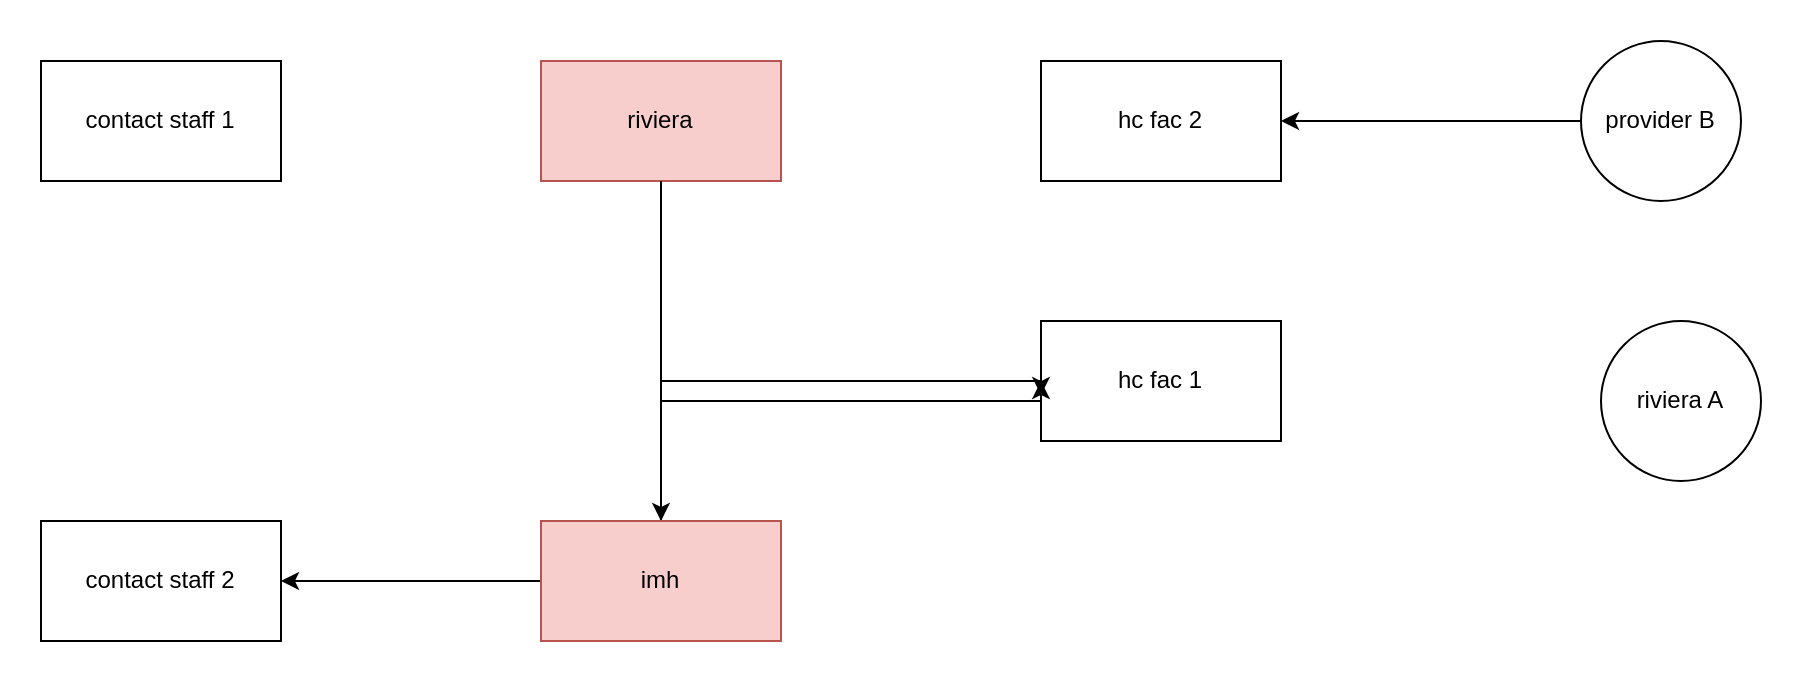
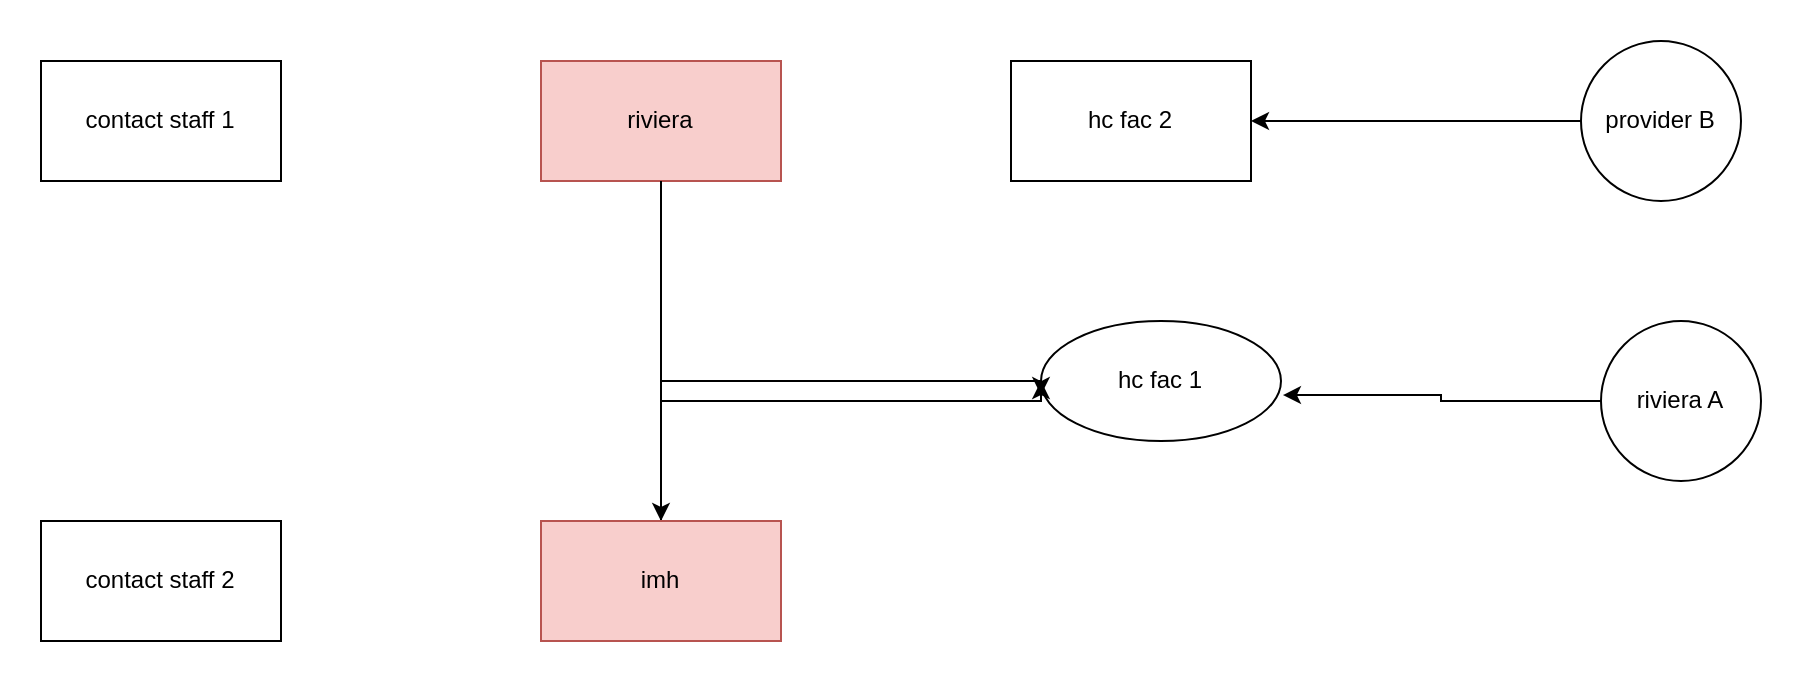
node "hc fac 2": moved (1161, 121) -> (1131, 121)
node "hc fac 1": shape rectangle -> ellipse
edge "riviera A" -> "hc fac 1": added
edge "imh" -> "contact staff 2": removed
